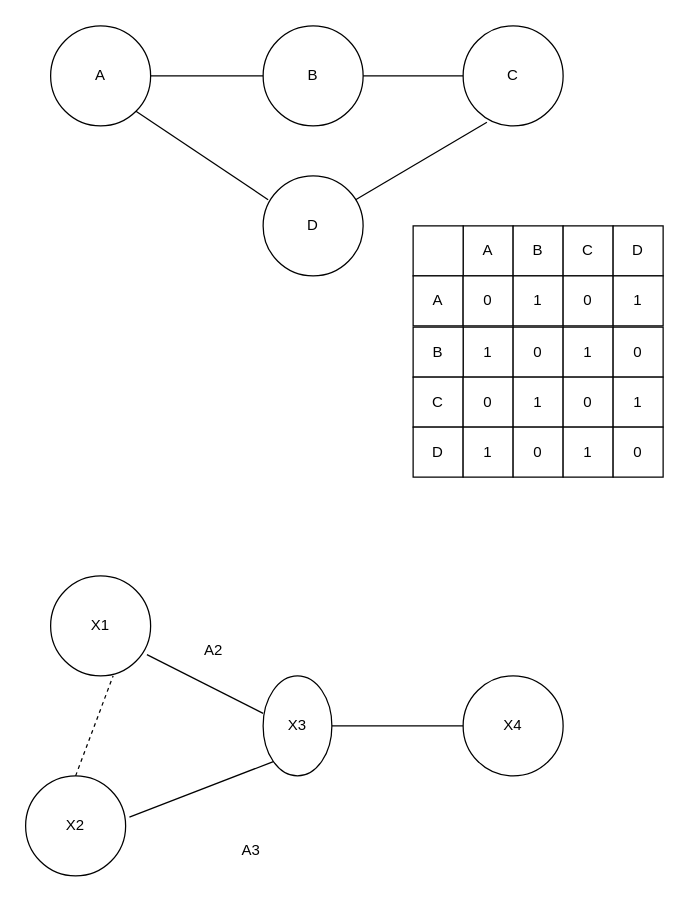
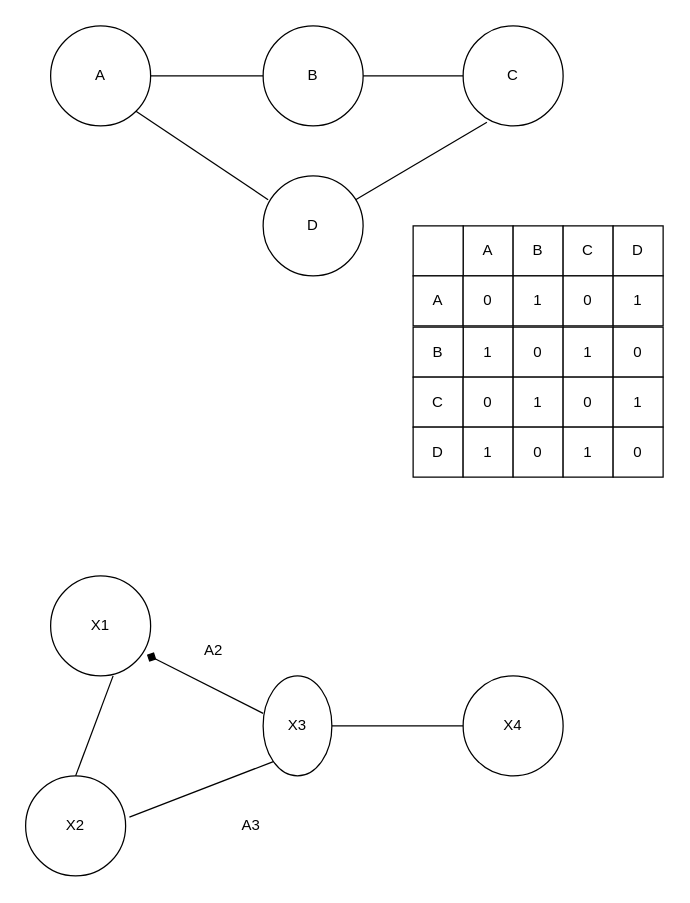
edge "Х1" -- "Х3": arrowhead none -> diamond
edge "Х1" -- "Х2": style dashed -> solid
node "А3": moved (251, 851) -> (251, 826)
